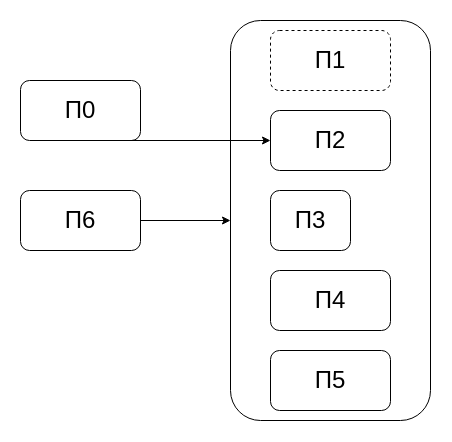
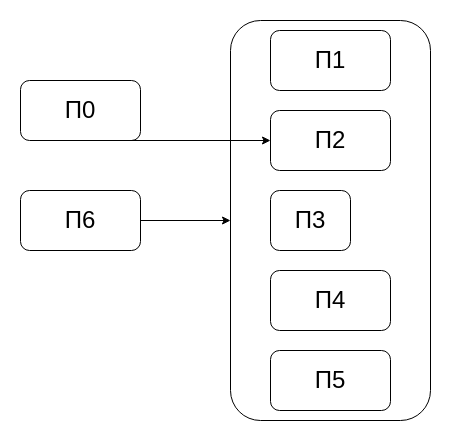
node "П1": style dashed -> solid
